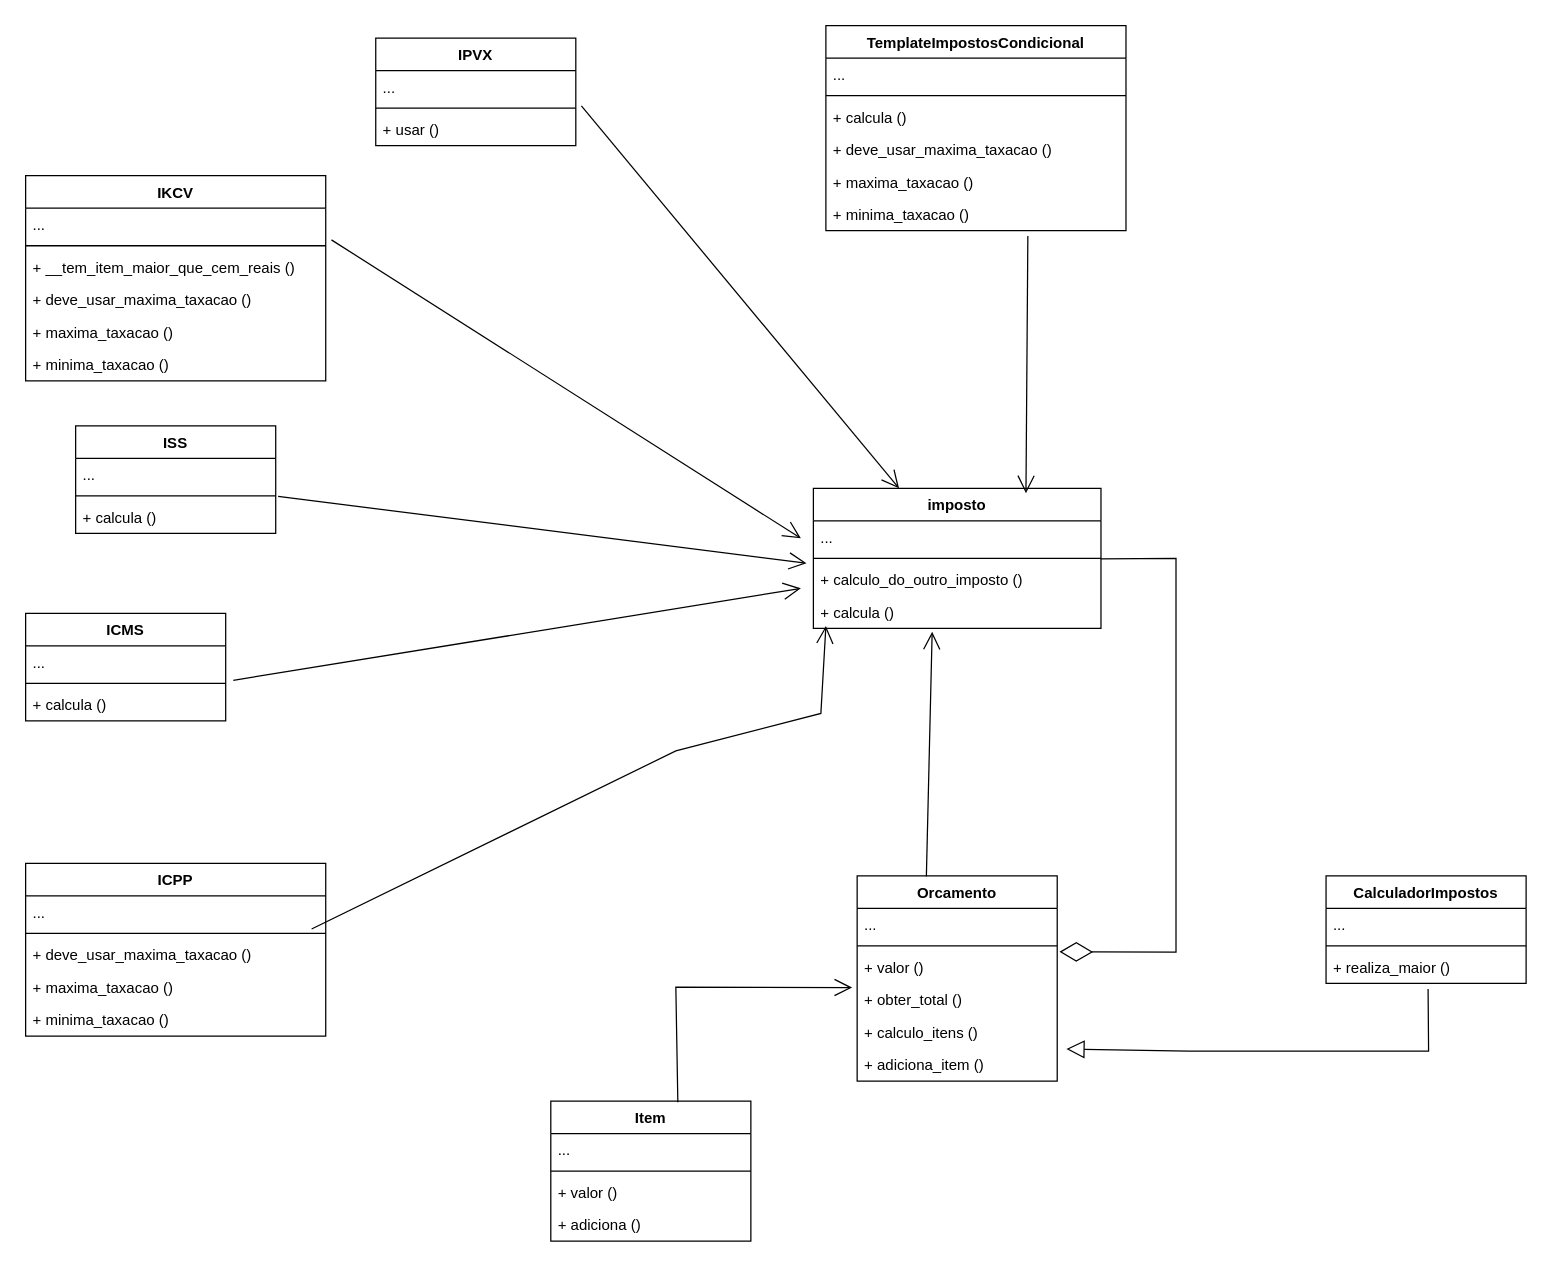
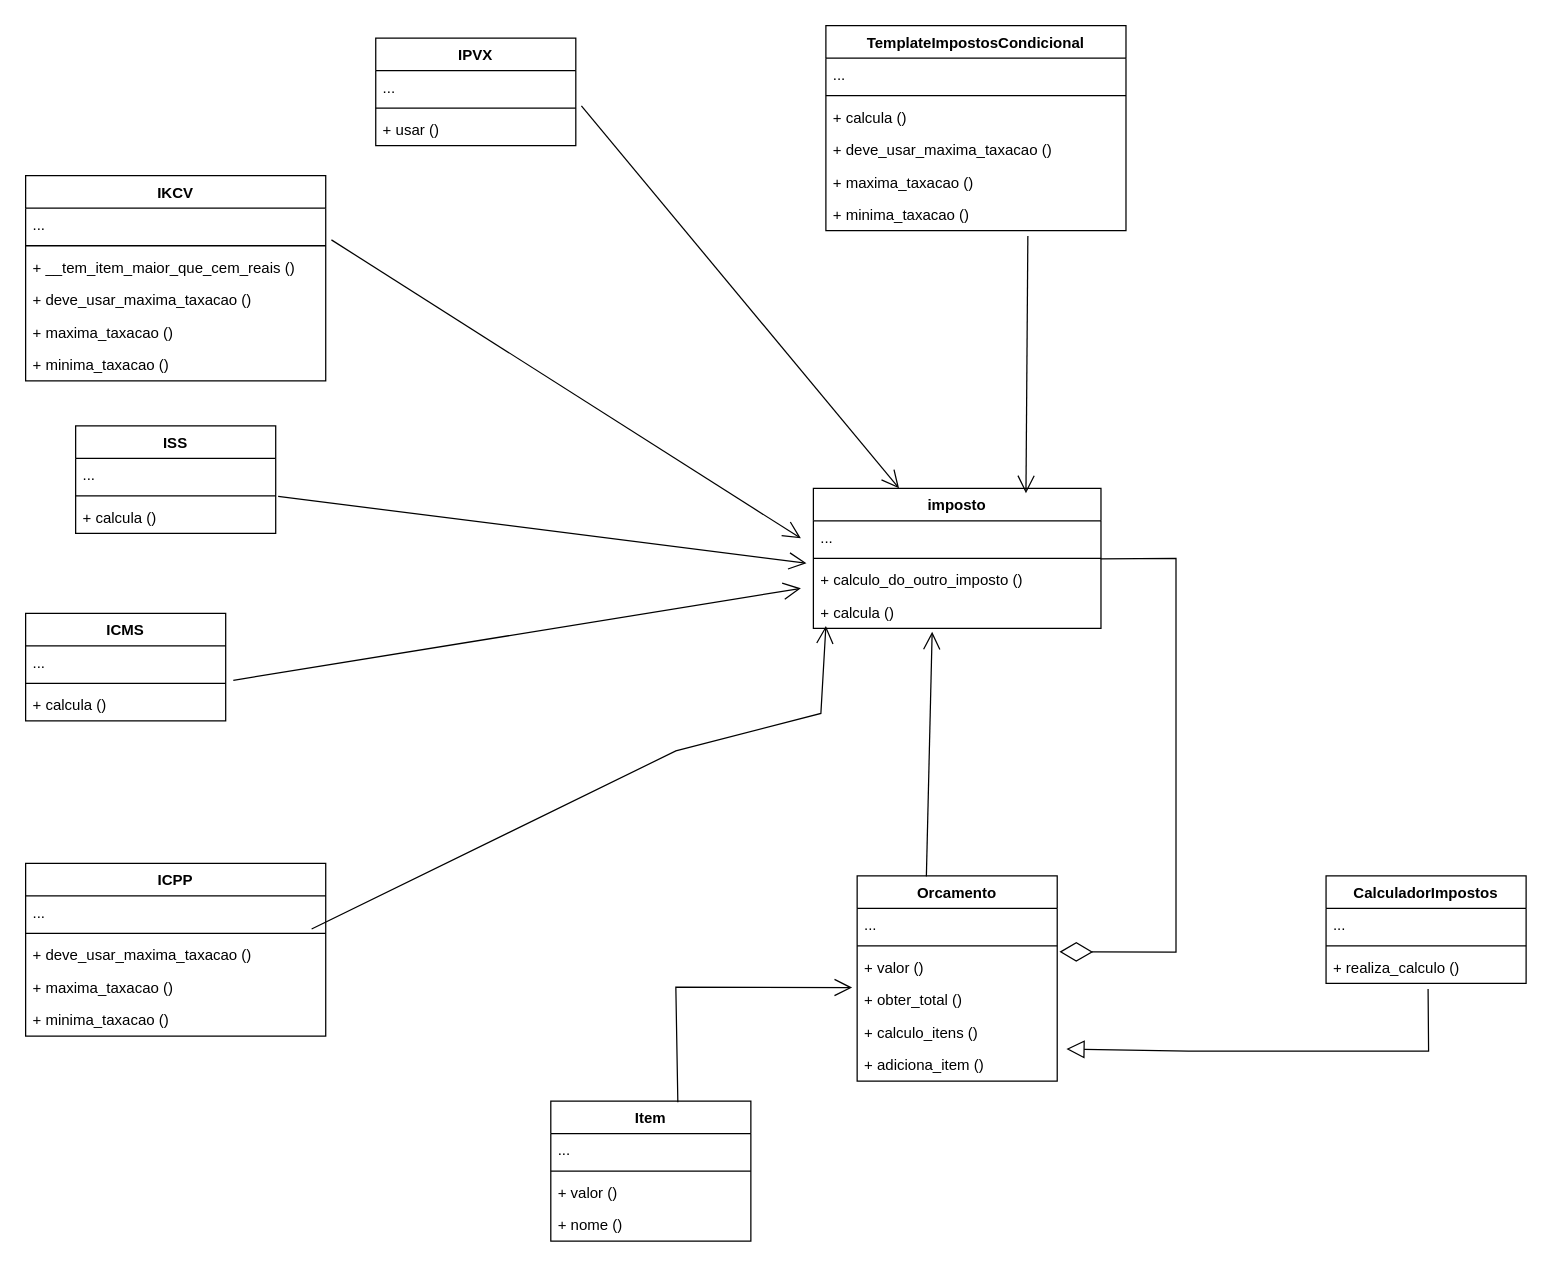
node "+ realiza_maior ()": label "+ realiza_maior ()" -> "+ realiza_calculo ()"
node "+ adiciona ()": label "+ adiciona ()" -> "+ nome ()"
